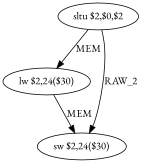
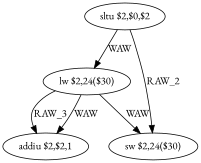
edge "sltu $2,$0,$2" -> "lw $2,24($30)": label "MEM" -> "WAW"
edge "lw $2,24($30)" -> "sw $2,24($30)": label "MEM" -> "WAW"
node "addiu $2,$2,1": added
